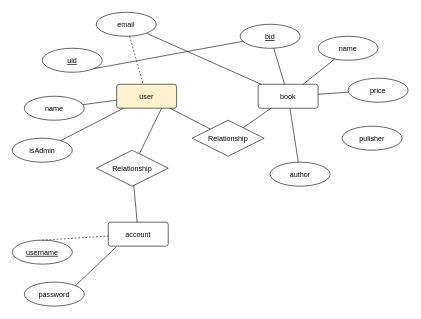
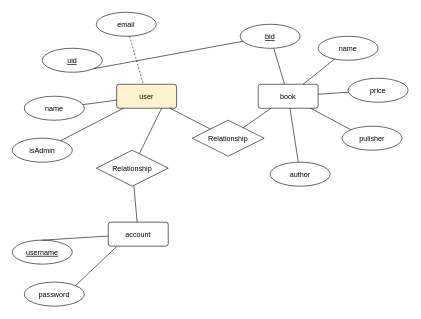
edge "email" -- "book": now "pulisher" -- "book"
edge "account" -- "username": style dashed -> solid
